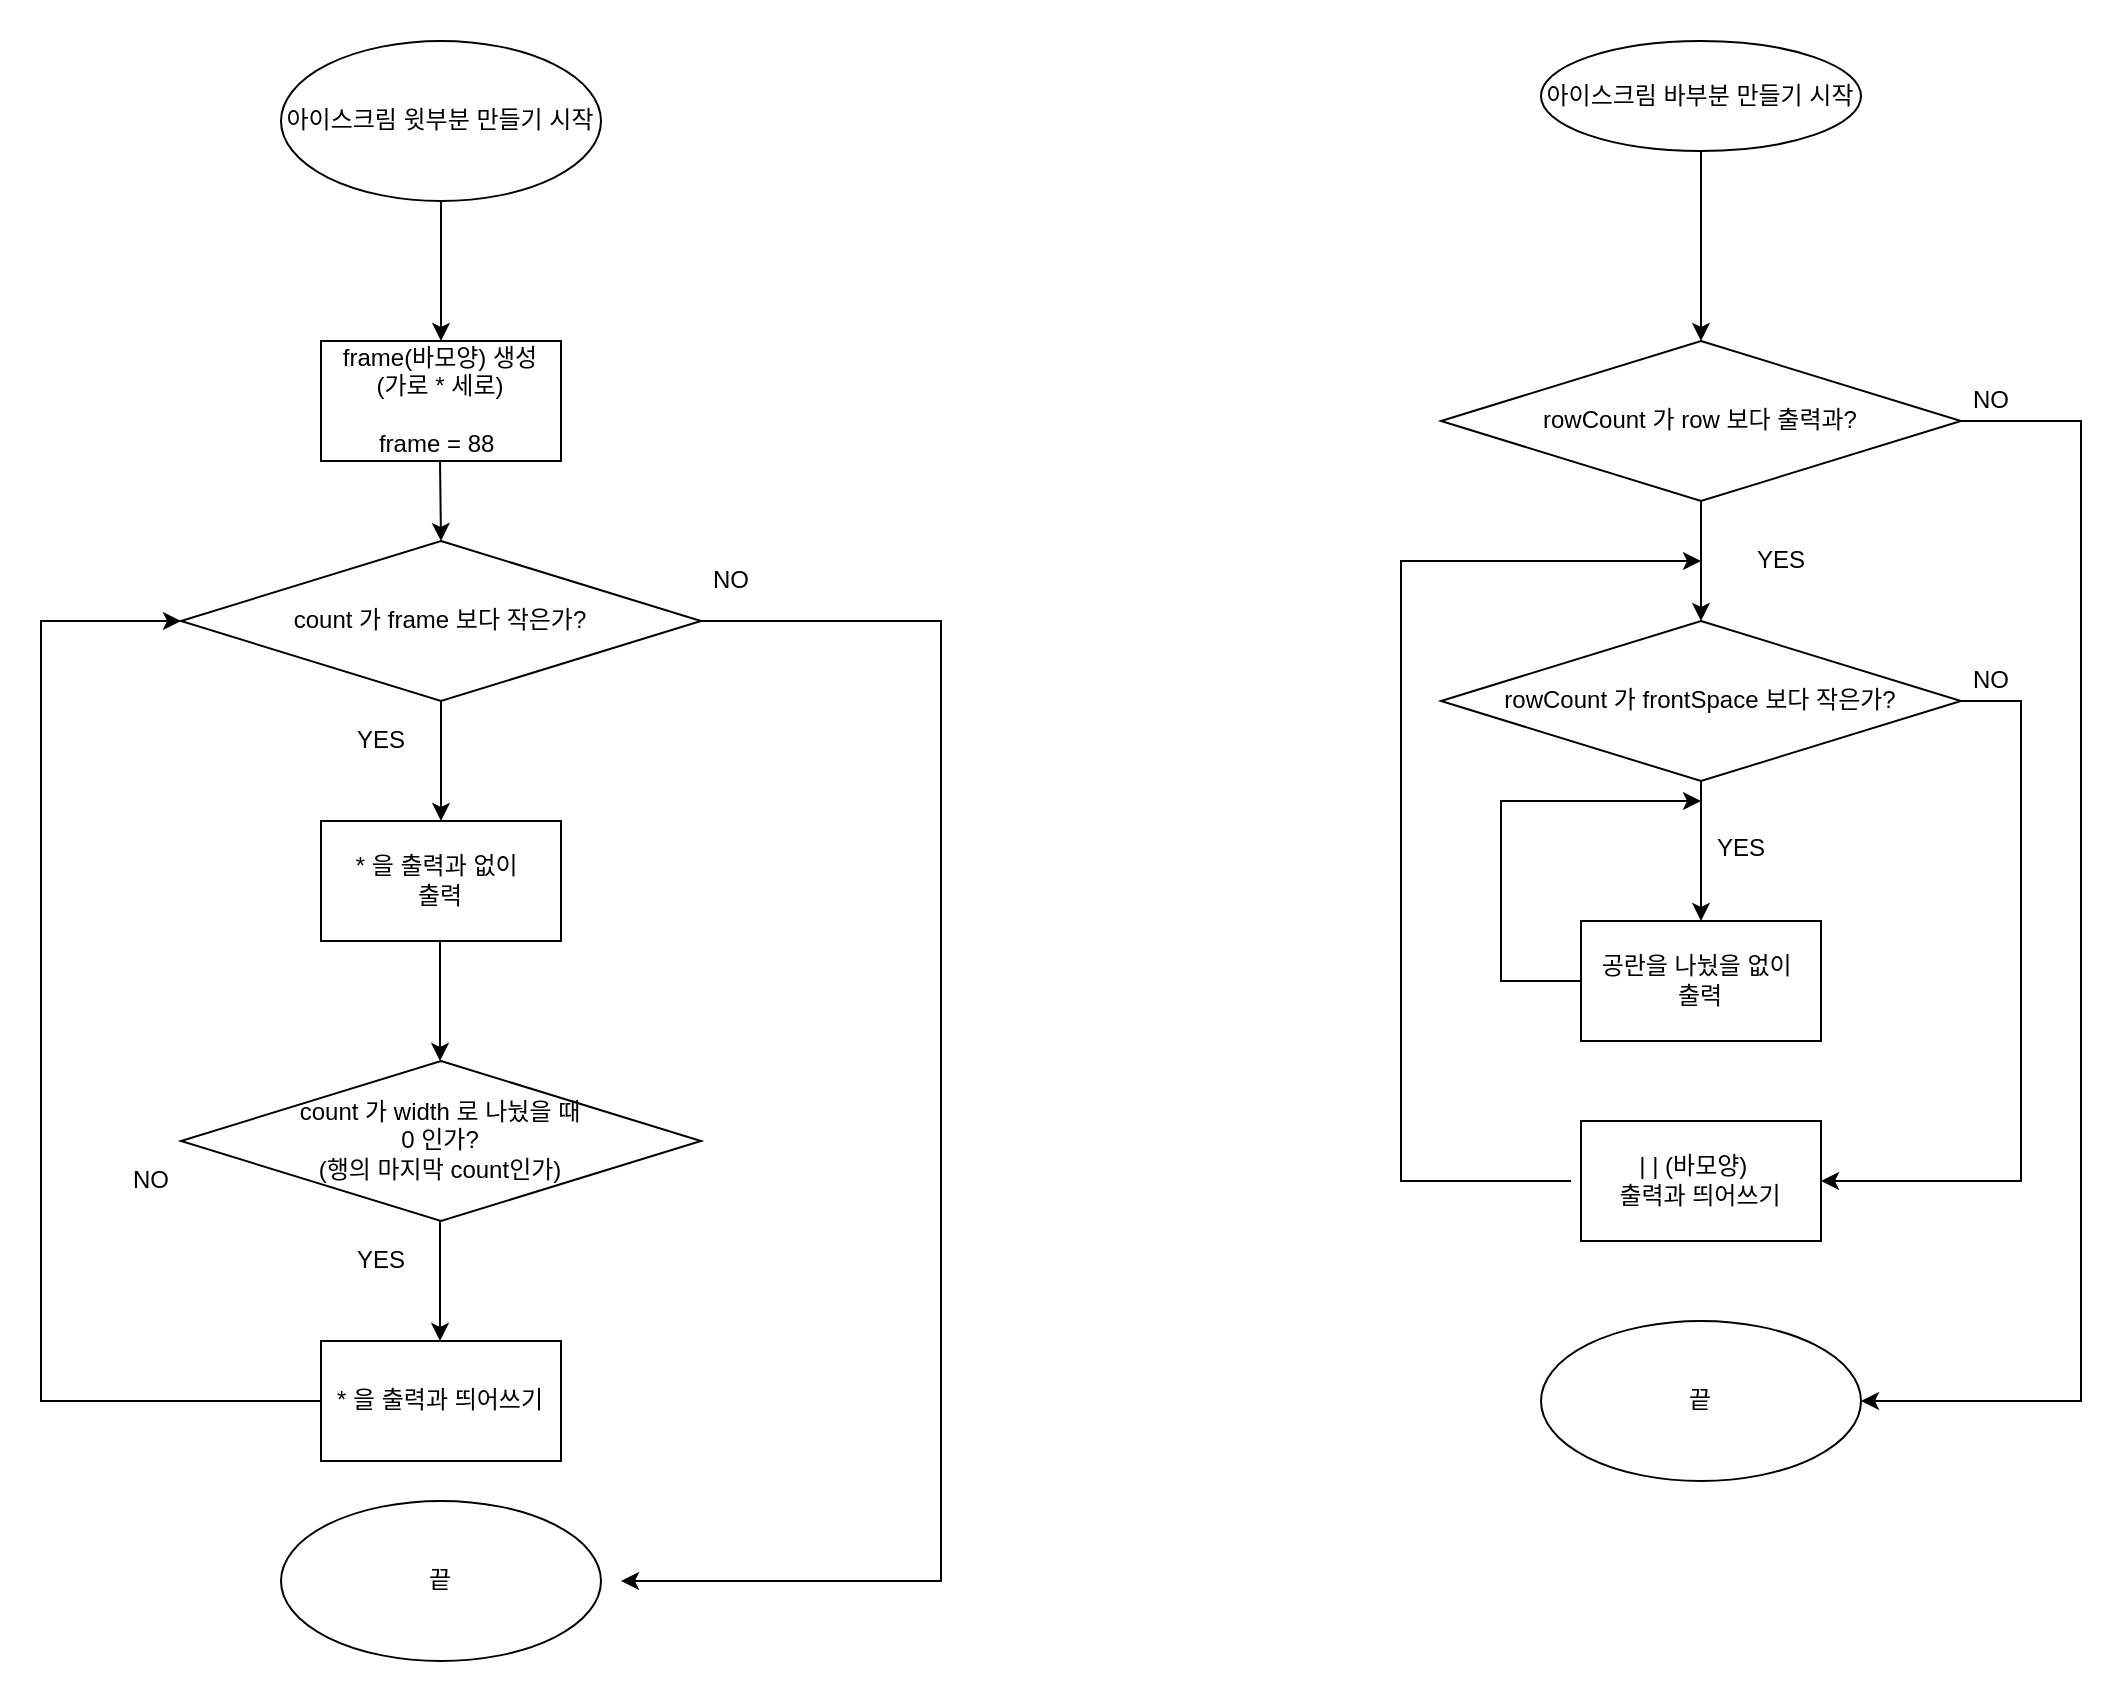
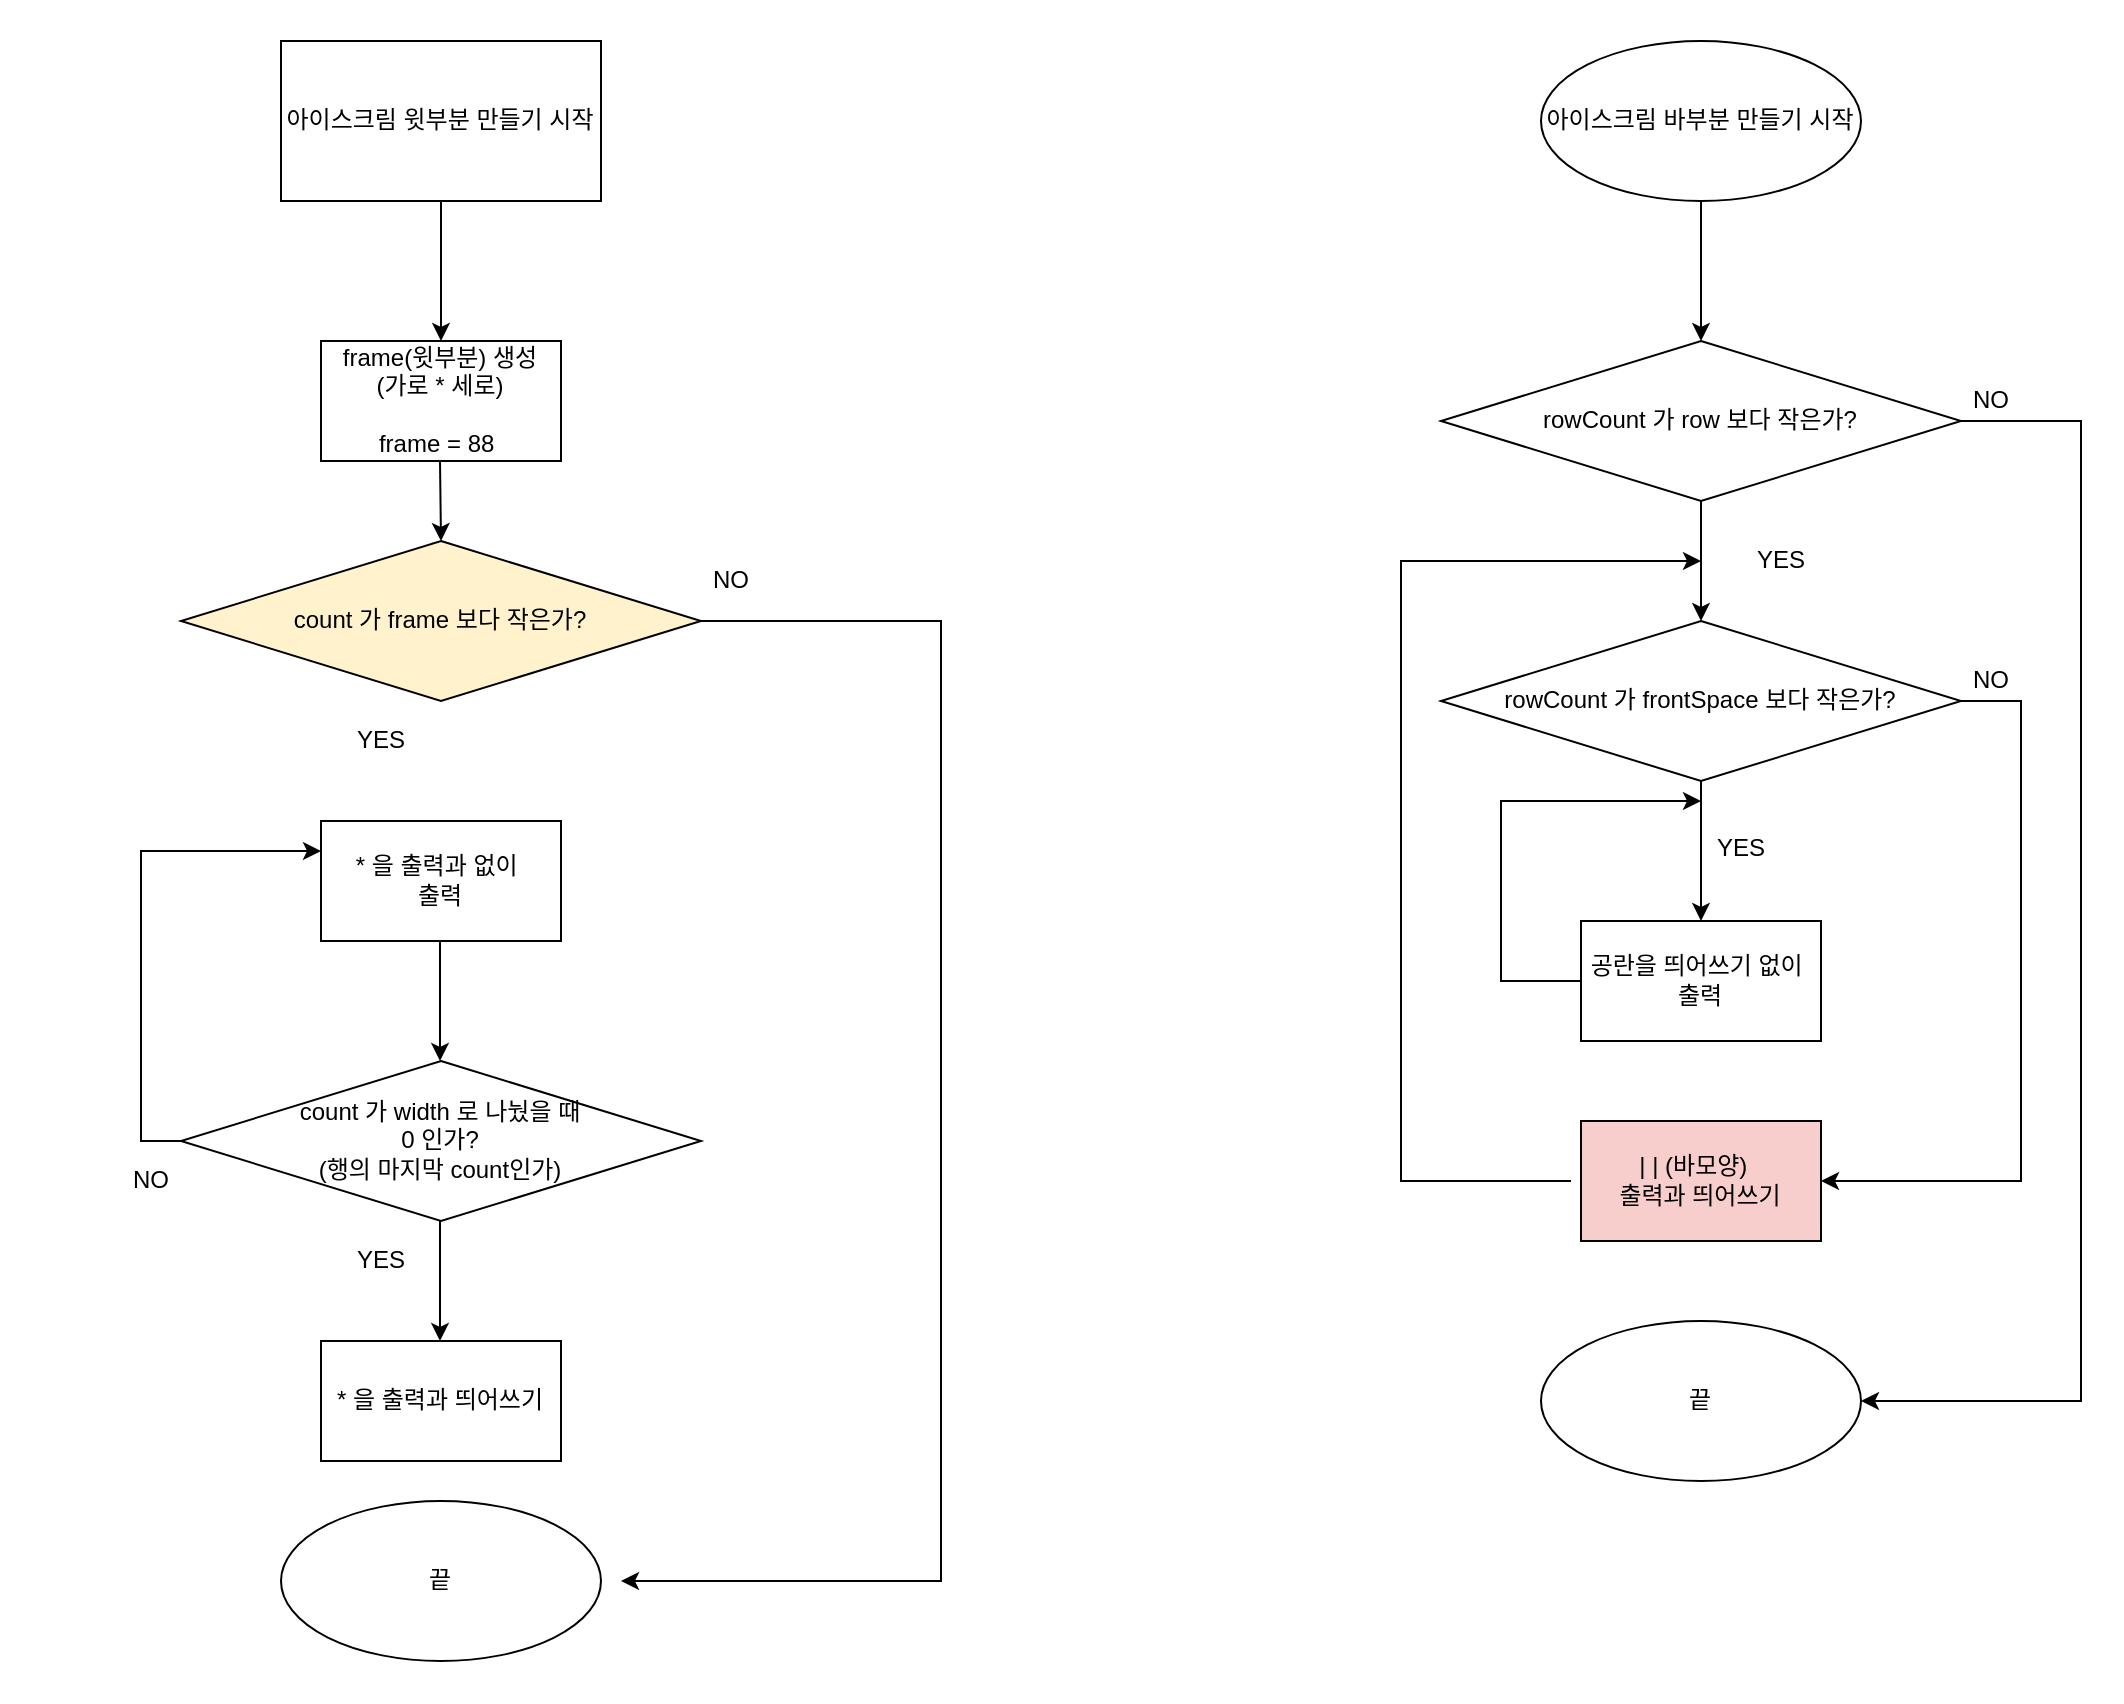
node "아이스크림 바부분 만들기 시작": size 320x110 -> 320x160
node "아이스크림 윗부분 만들기 시작": shape ellipse -> rectangle
node "frame(바모양) 생성 (가로 * 세로) frame = 88": label "frame(바모양) 생성 (가로 * 세로) frame = 88" -> "frame(윗부분) 생성 (가로 * 세로) frame = 88"
node "rowCount 가 row 보다 출력과?": label "rowCount 가 row 보다 출력과?" -> "rowCount 가 row 보다 작은가?"
node "count 가 frame 보다 작은가?": fillcolor #ffffff -> #fff2cc
edge "count 가 frame 보다 작은가?" -> "* 을 출력과 없이 출력": removed
edge "count 가 width 로 나눴을 때 0 인가? (행의 마지막 count인가)" -> "* 을 출력과 없이 출력": added
node "공란을 나눴을 없이 출력": label "공란을 나눴을 없이 출력" -> "공란을 띄어쓰기 없이 출력"
edge "* 을 출력과 띄어쓰기" -> "count 가 frame 보다 작은가?": removed
node "| | (바모양) 출력과 띄어쓰기": fillcolor #ffffff -> #f8cecc
